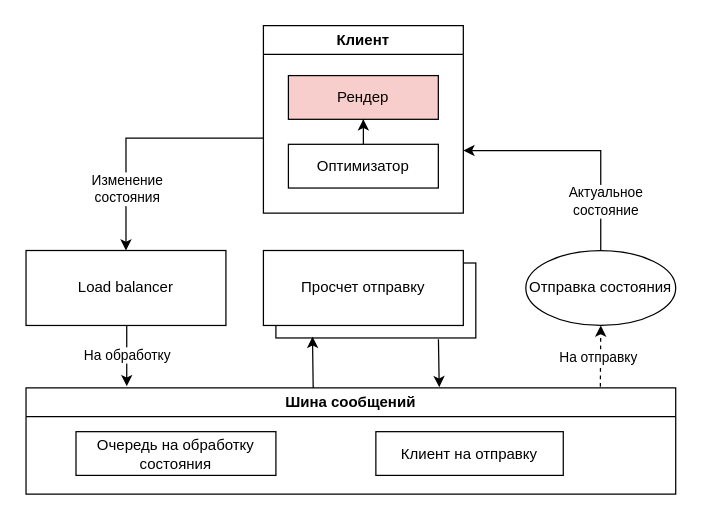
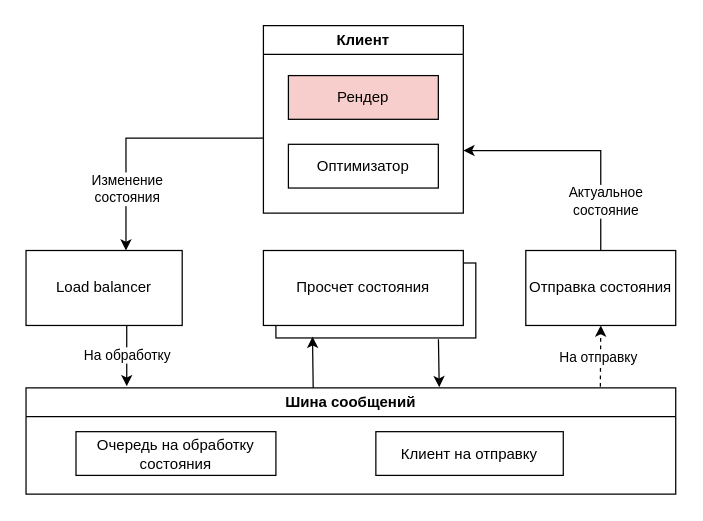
edge "Оптимизатор" -> "Рендер": removed
node "Load balancer": size 200x75 -> 156x75
node "Просчет отправку": label "Просчет отправку" -> "Просчет состояния"
node "Отправка состояния": shape ellipse -> rectangle
